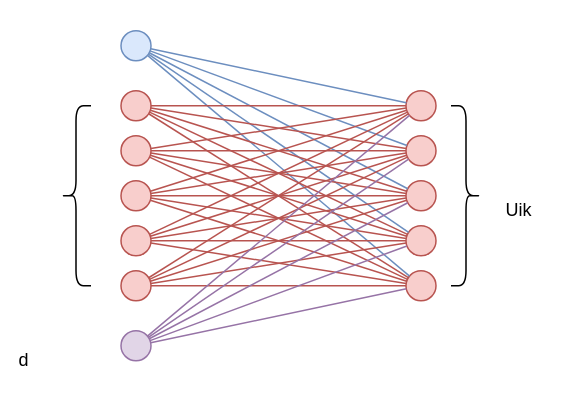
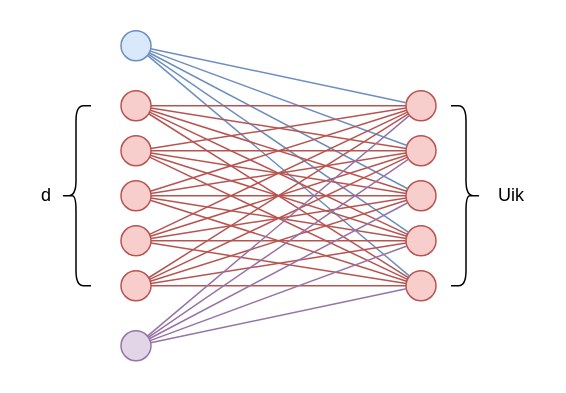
node "Uik": moved (518, 211) -> (511, 196)
node "d": moved (23, 361) -> (46, 196)
